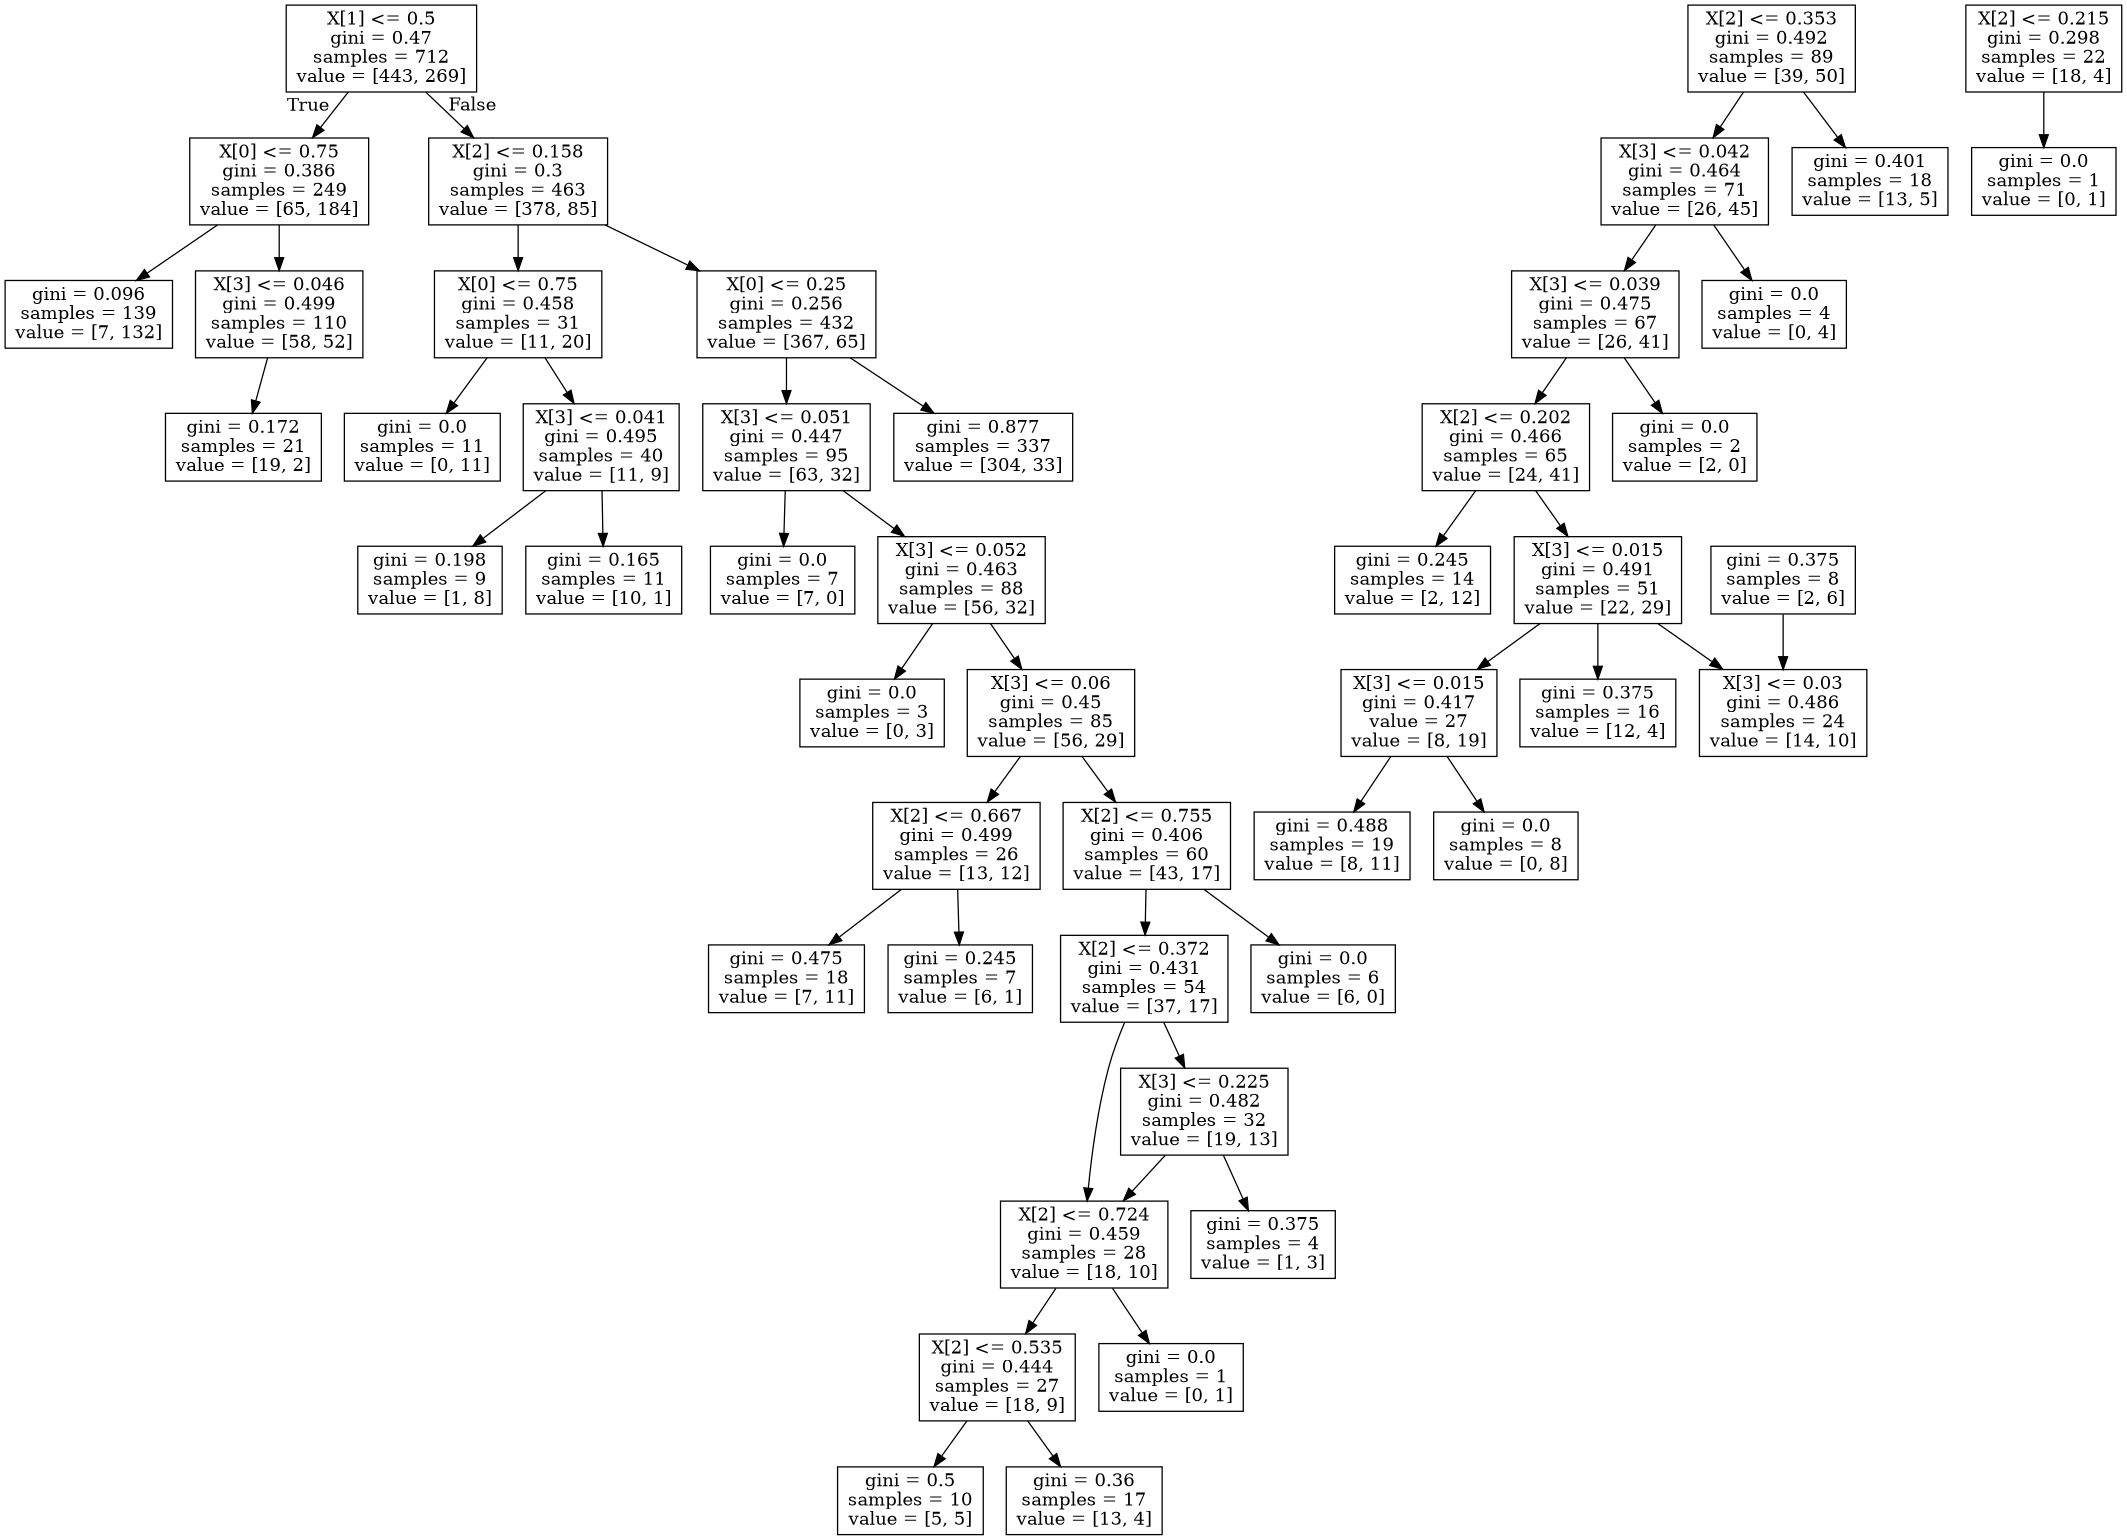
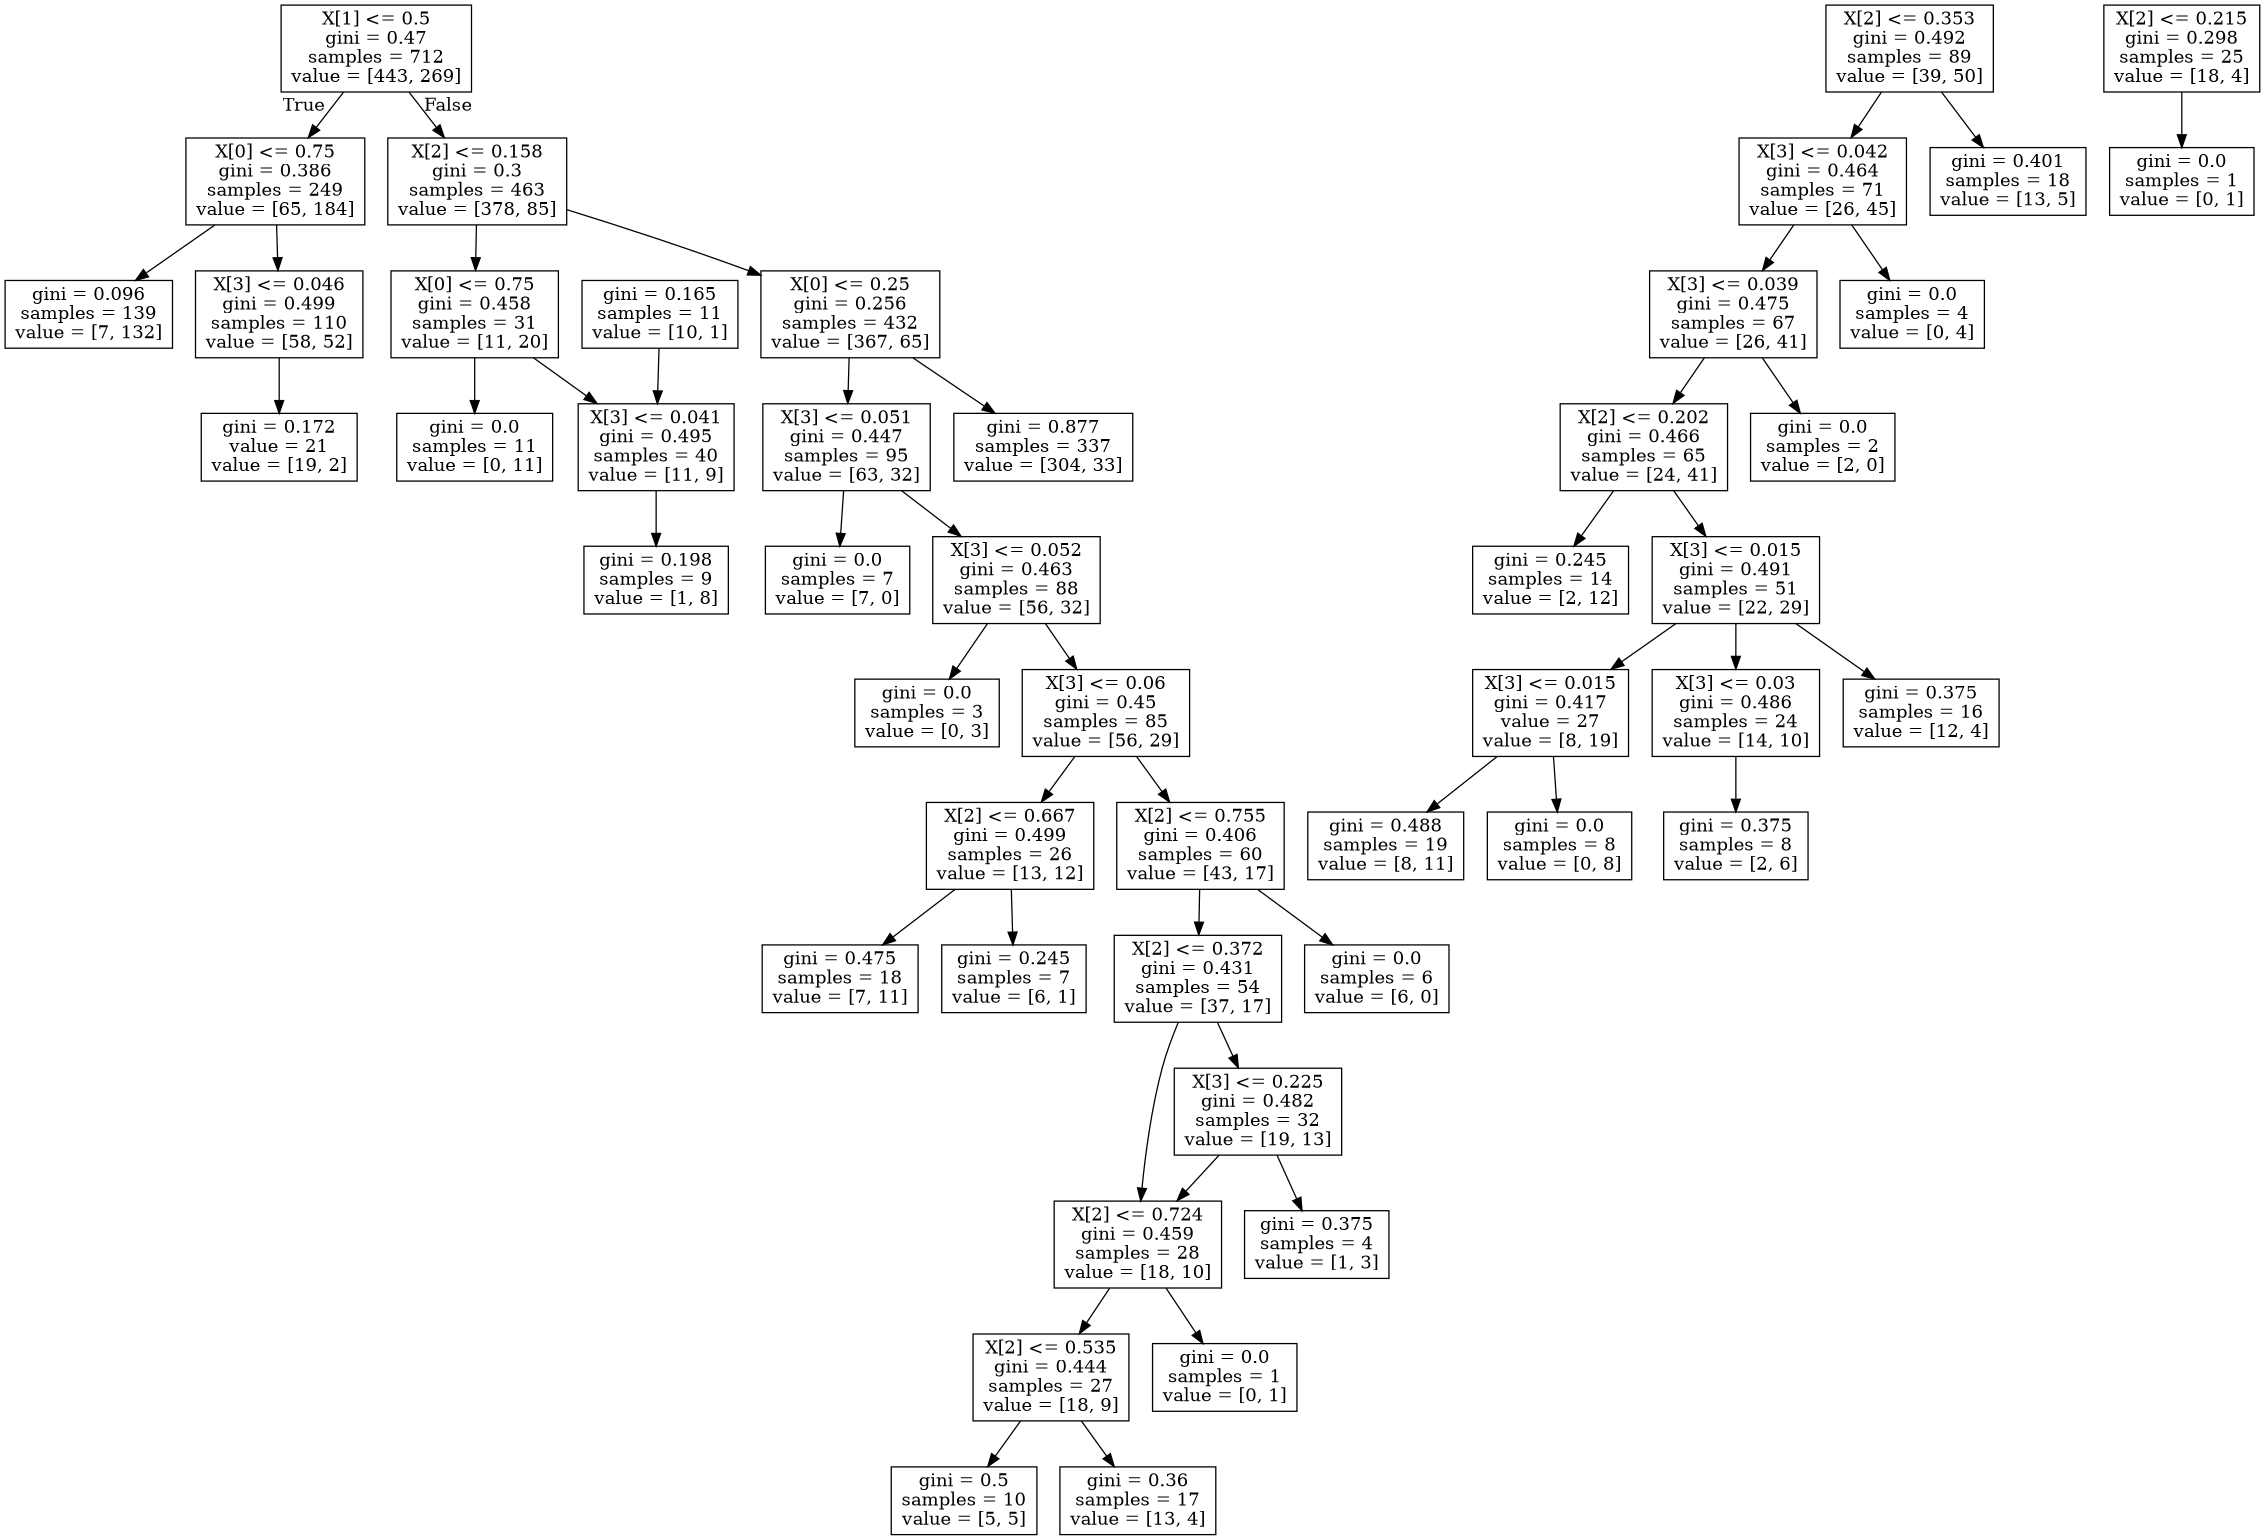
node "X[2] <= 0.215 gini = 0.298 samples = 22 value = [18, 4]": label "X[2] <= 0.215 gini = 0.298 samples = 22 value = [18, 4]" -> "X[2] <= 0.215 gini = 0.298 samples = 25 value = [18, 4]"
node "gini = 0.172 samples = 21 value = [19, 2]": label "gini = 0.172 samples = 21 value = [19, 2]" -> "gini = 0.172 value = 21 value = [19, 2]"
edge "X[3] <= 0.041 gini = 0.495 samples = 40 value = [11, 9]" -> "gini = 0.165 samples = 11 value = [10, 1]": reversed
edge "gini = 0.375 samples = 8 value = [2, 6]" -> "X[3] <= 0.03 gini = 0.486 samples = 24 value = [14, 10]": reversed
